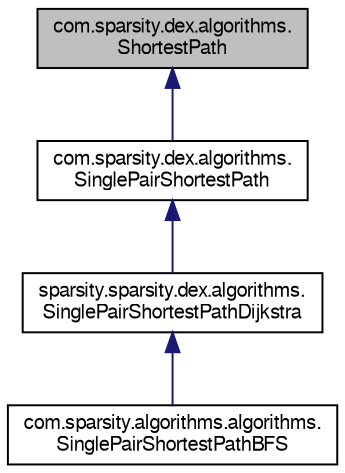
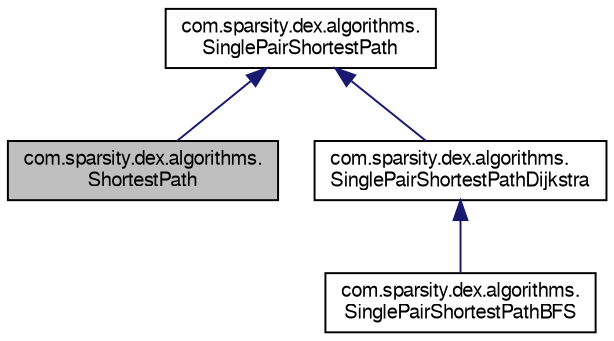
edge "com.sparsity.dex.algorithms. SinglePairShortestPath" -> "com.sparsity.dex.algorithms. ShortestPath": reversed
node "sparsity.sparsity.dex.algorithms. SinglePairShortestPathDijkstra": label "sparsity.sparsity.dex.algorithms. SinglePairShortestPathDijkstra" -> "com.sparsity.dex.algorithms. SinglePairShortestPathDijkstra"
node "com.sparsity.algorithms.algorithms. SinglePairShortestPathBFS": label "com.sparsity.algorithms.algorithms. SinglePairShortestPathBFS" -> "com.sparsity.dex.algorithms. SinglePairShortestPathBFS"
